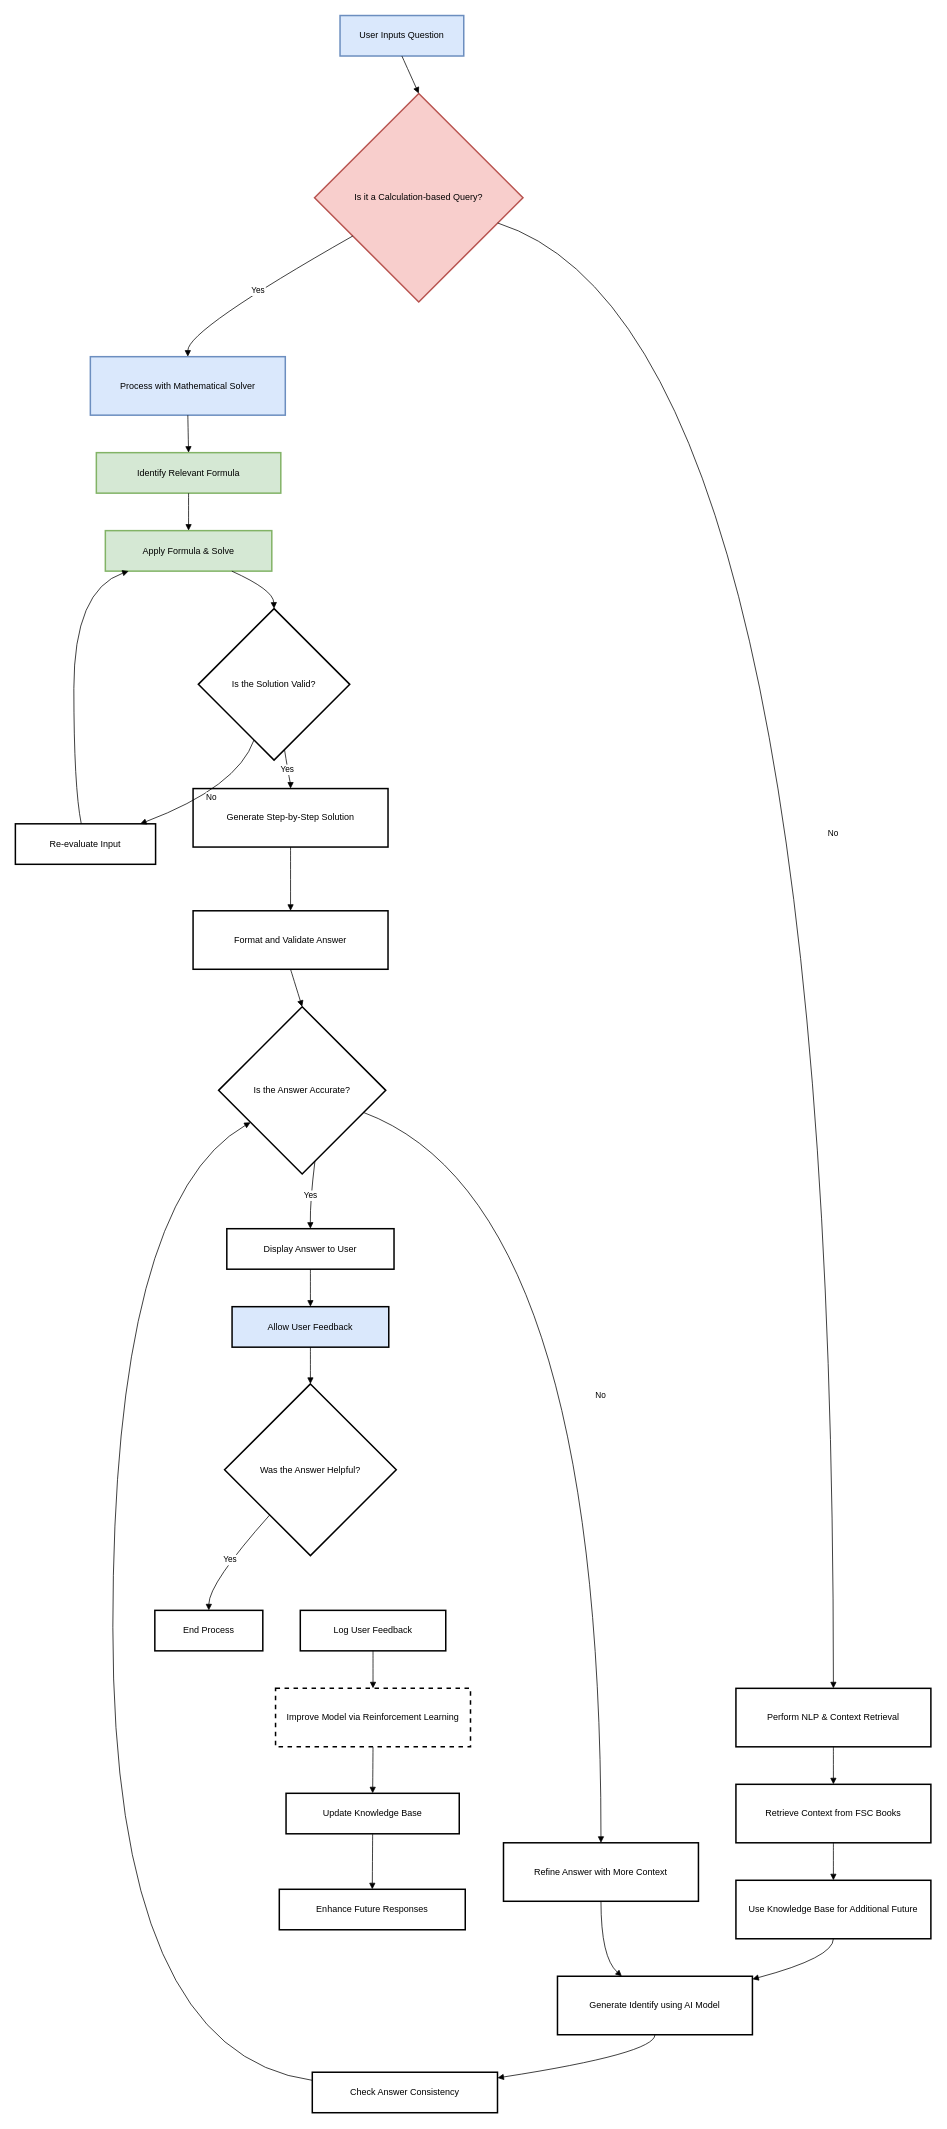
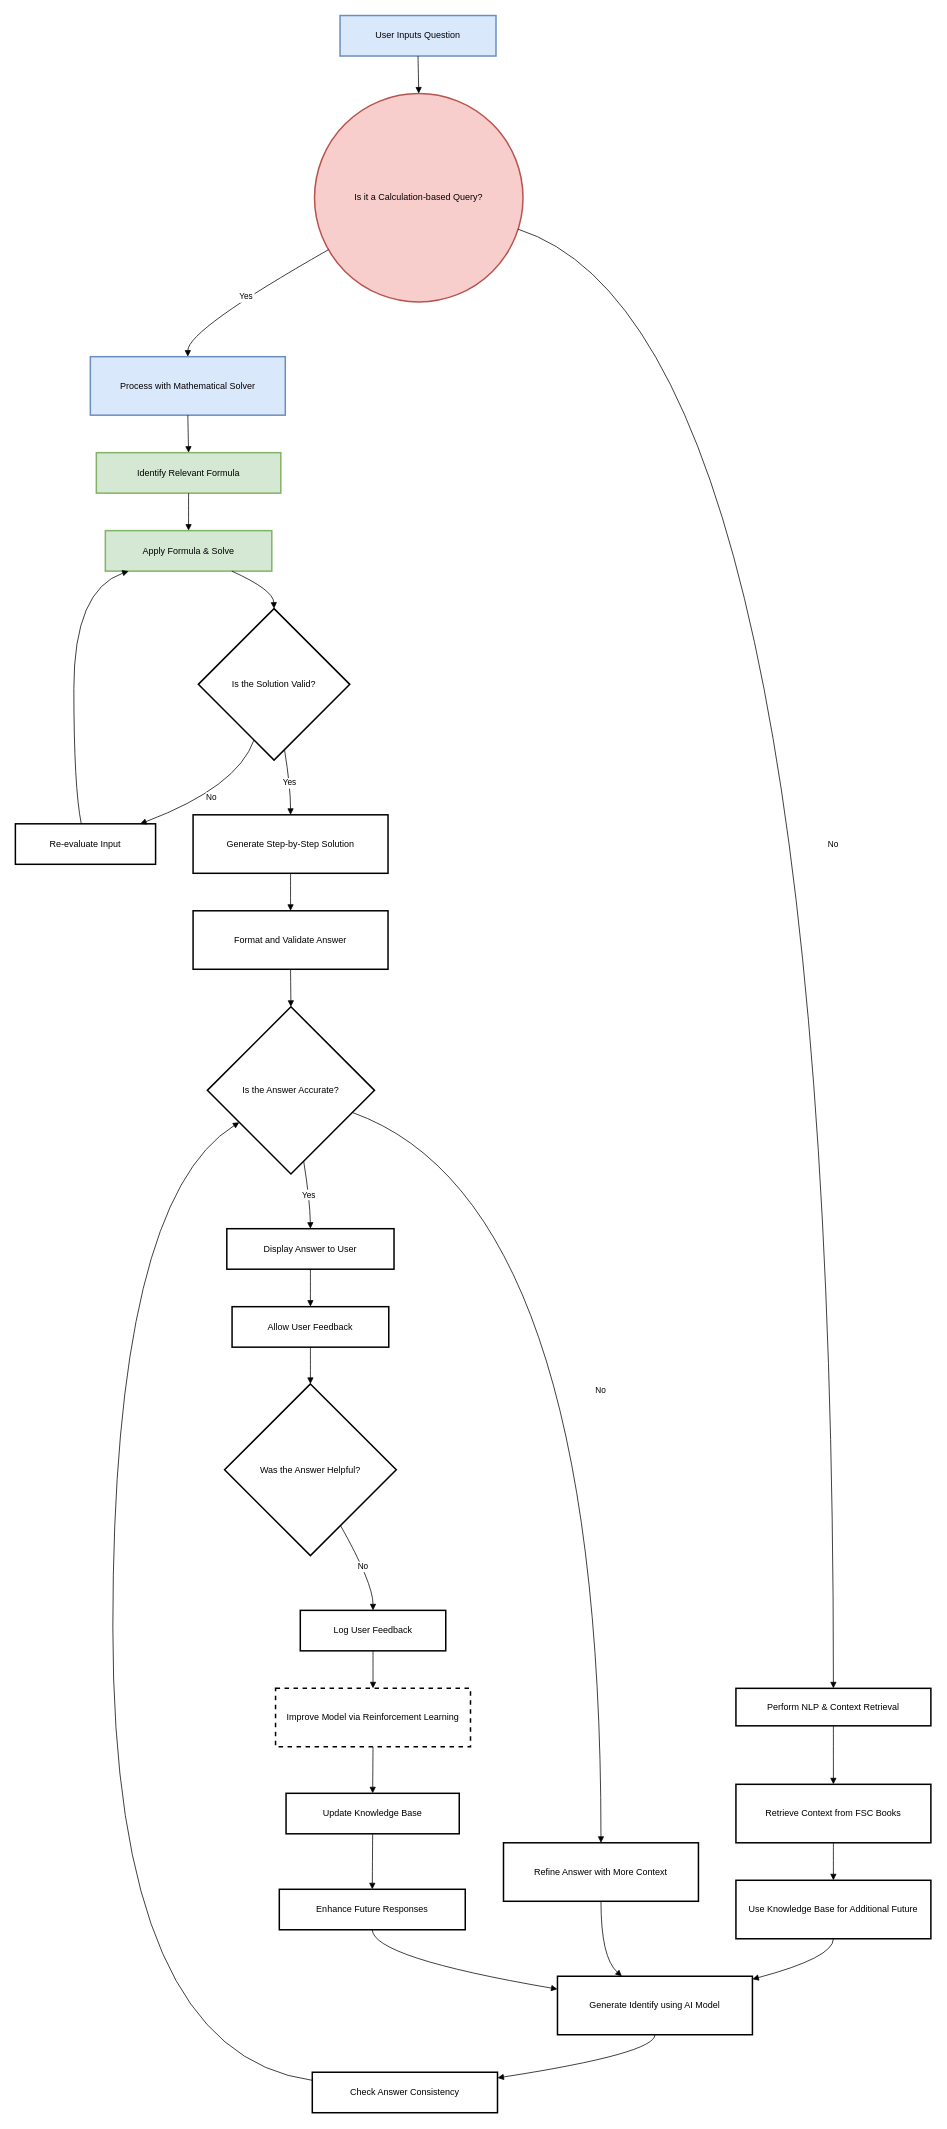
node "User Inputs Question": size 124x41 -> 156x41
node "Is it a Calculation-based Query?": shape diamond -> ellipse
node "Generate Step-by-Step Solution": moved (291, 818) -> (291, 844)
node "Is the Answer Accurate?": moved (302, 1091) -> (291, 1091)
node "Allow User Feedback": fillcolor #dae8fc -> #ffffff
edge "Was the Answer Helpful?" -> "End Process": removed, label "Yes"
edge "Was the Answer Helpful?" -> "Log User Feedback": added, label "No"
node "End Process": removed
node "Perform NLP & Context Retrieval": size 195x59 -> 195x38
edge "Enhance Future Responses" -> "Generate Identify using AI Model": added
